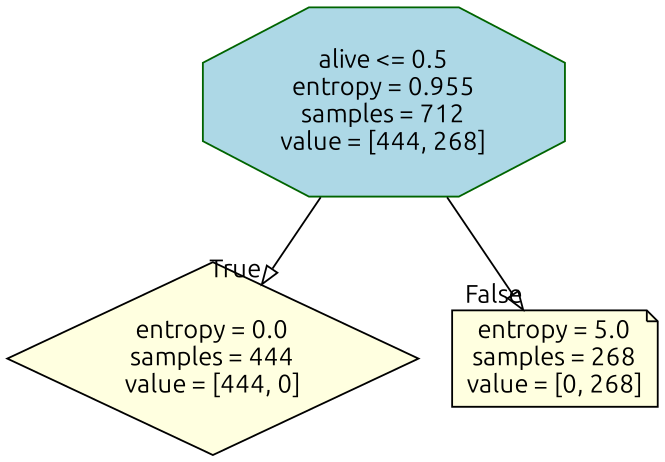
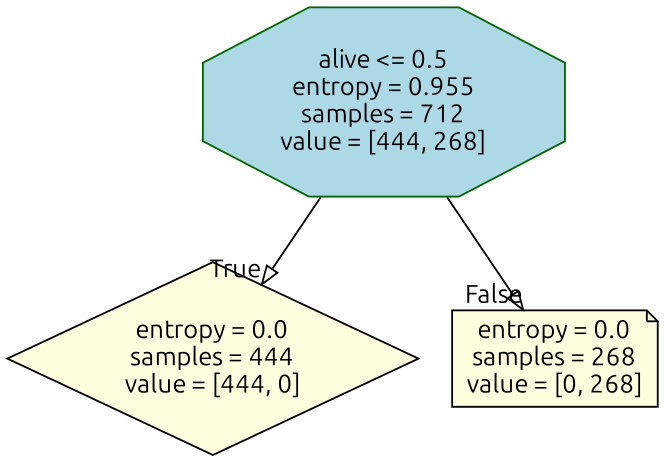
node "entropy = 5.0 samples = 268 value = [0, 268]": label "entropy = 5.0 samples = 268 value = [0, 268]" -> "entropy = 0.0 samples = 268 value = [0, 268]"
